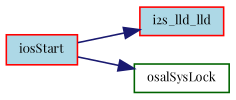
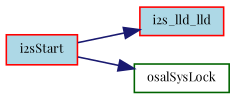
node "i0sStart": label "i0sStart" -> "i2sStart"
